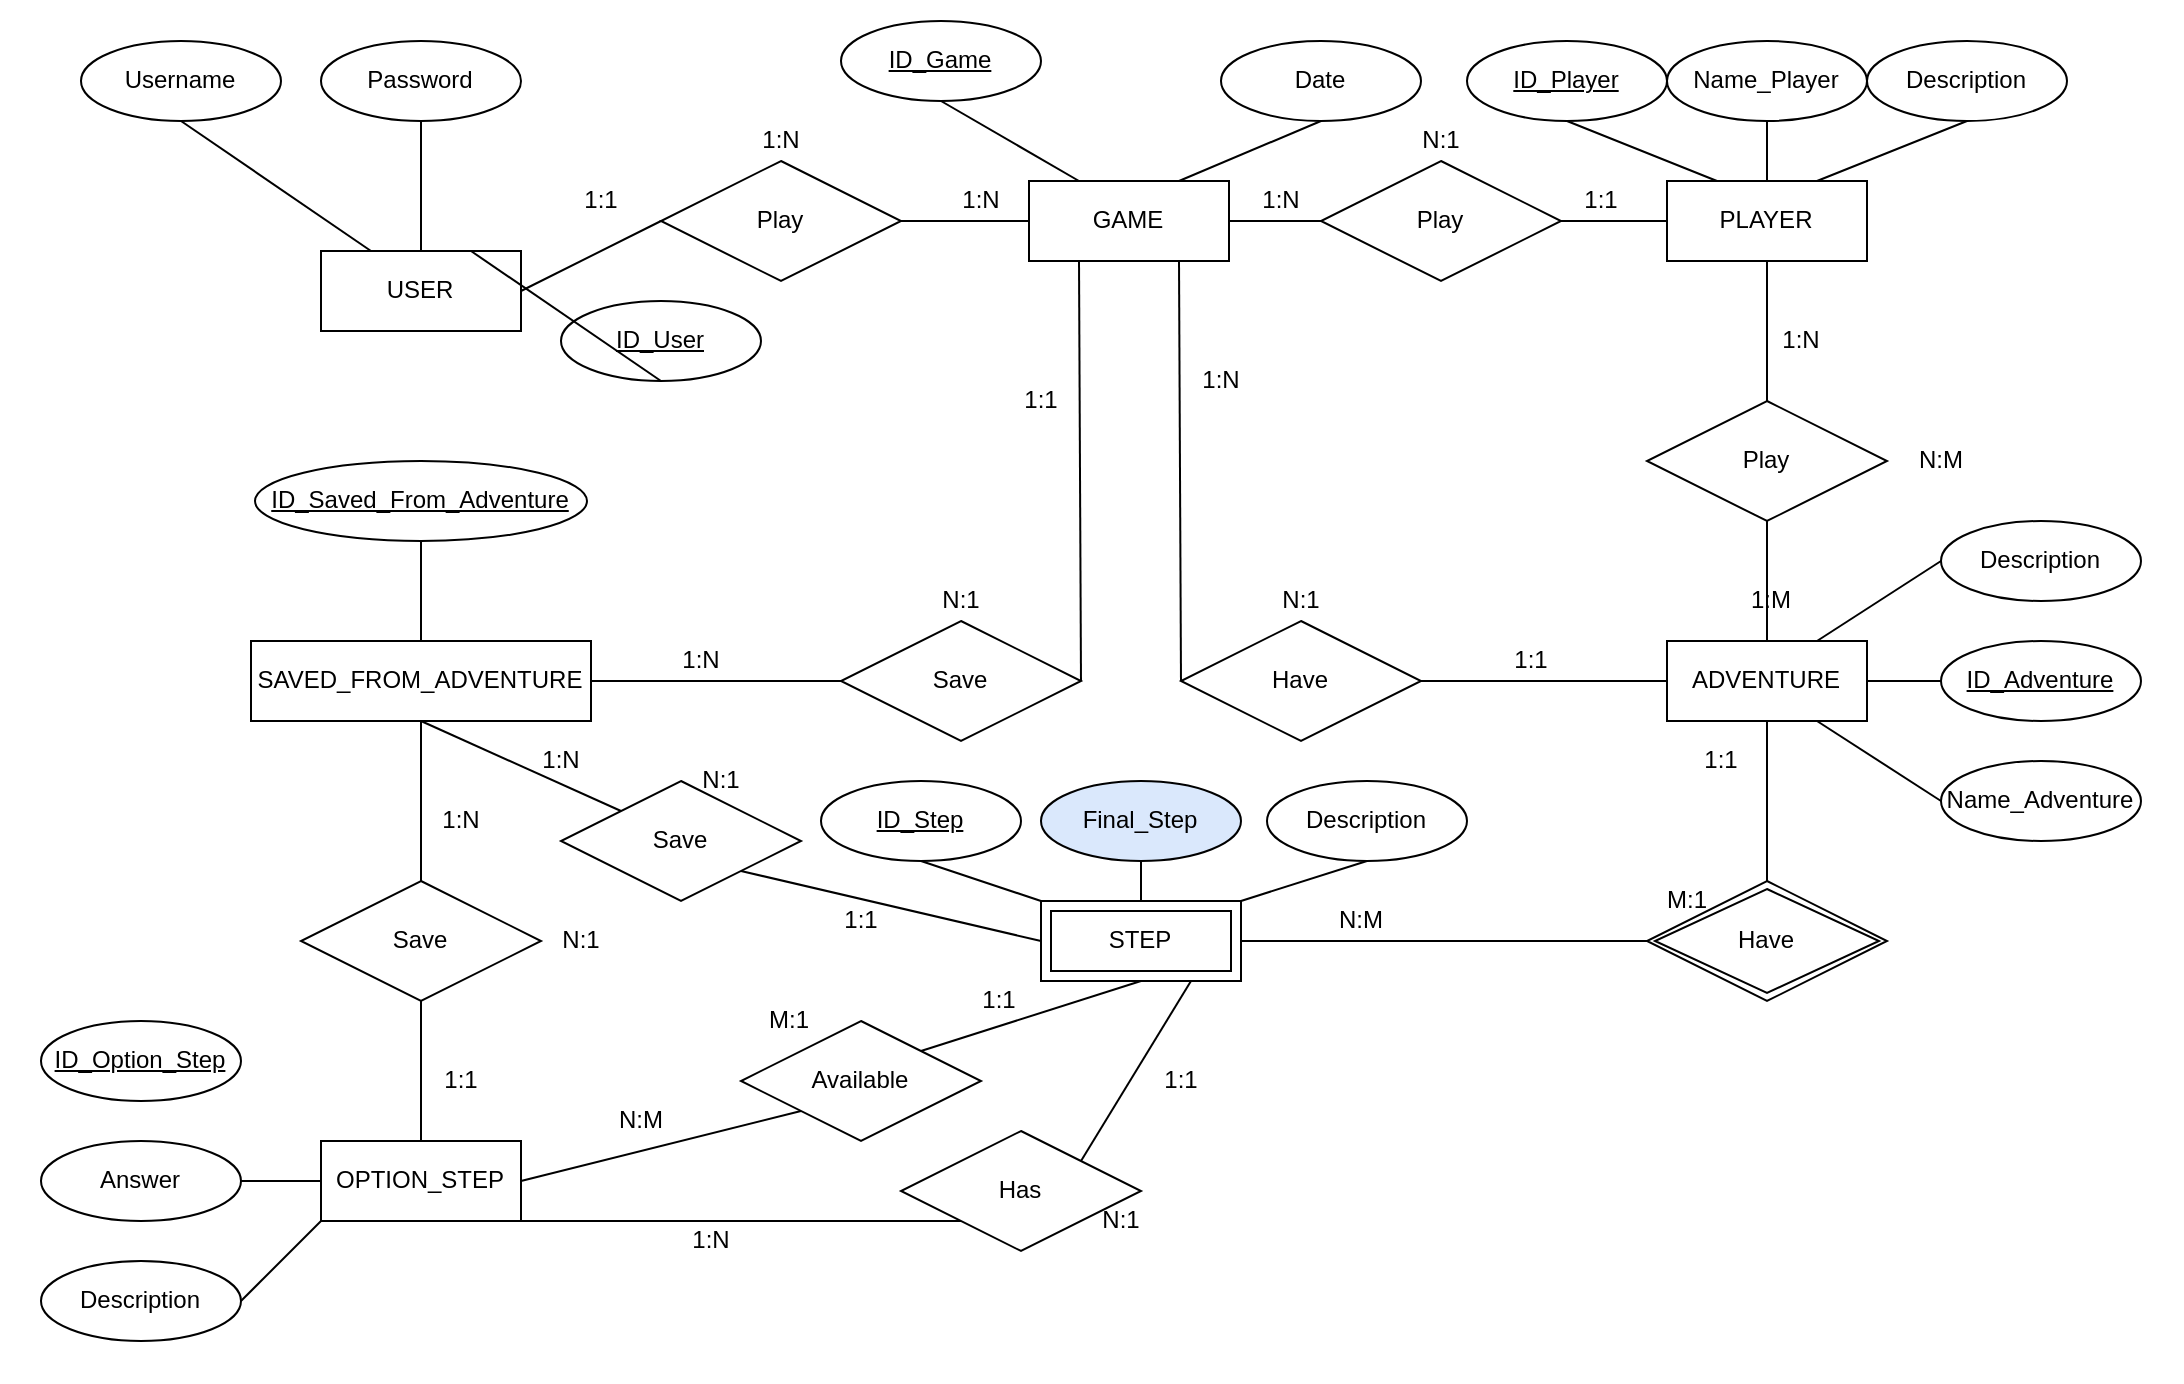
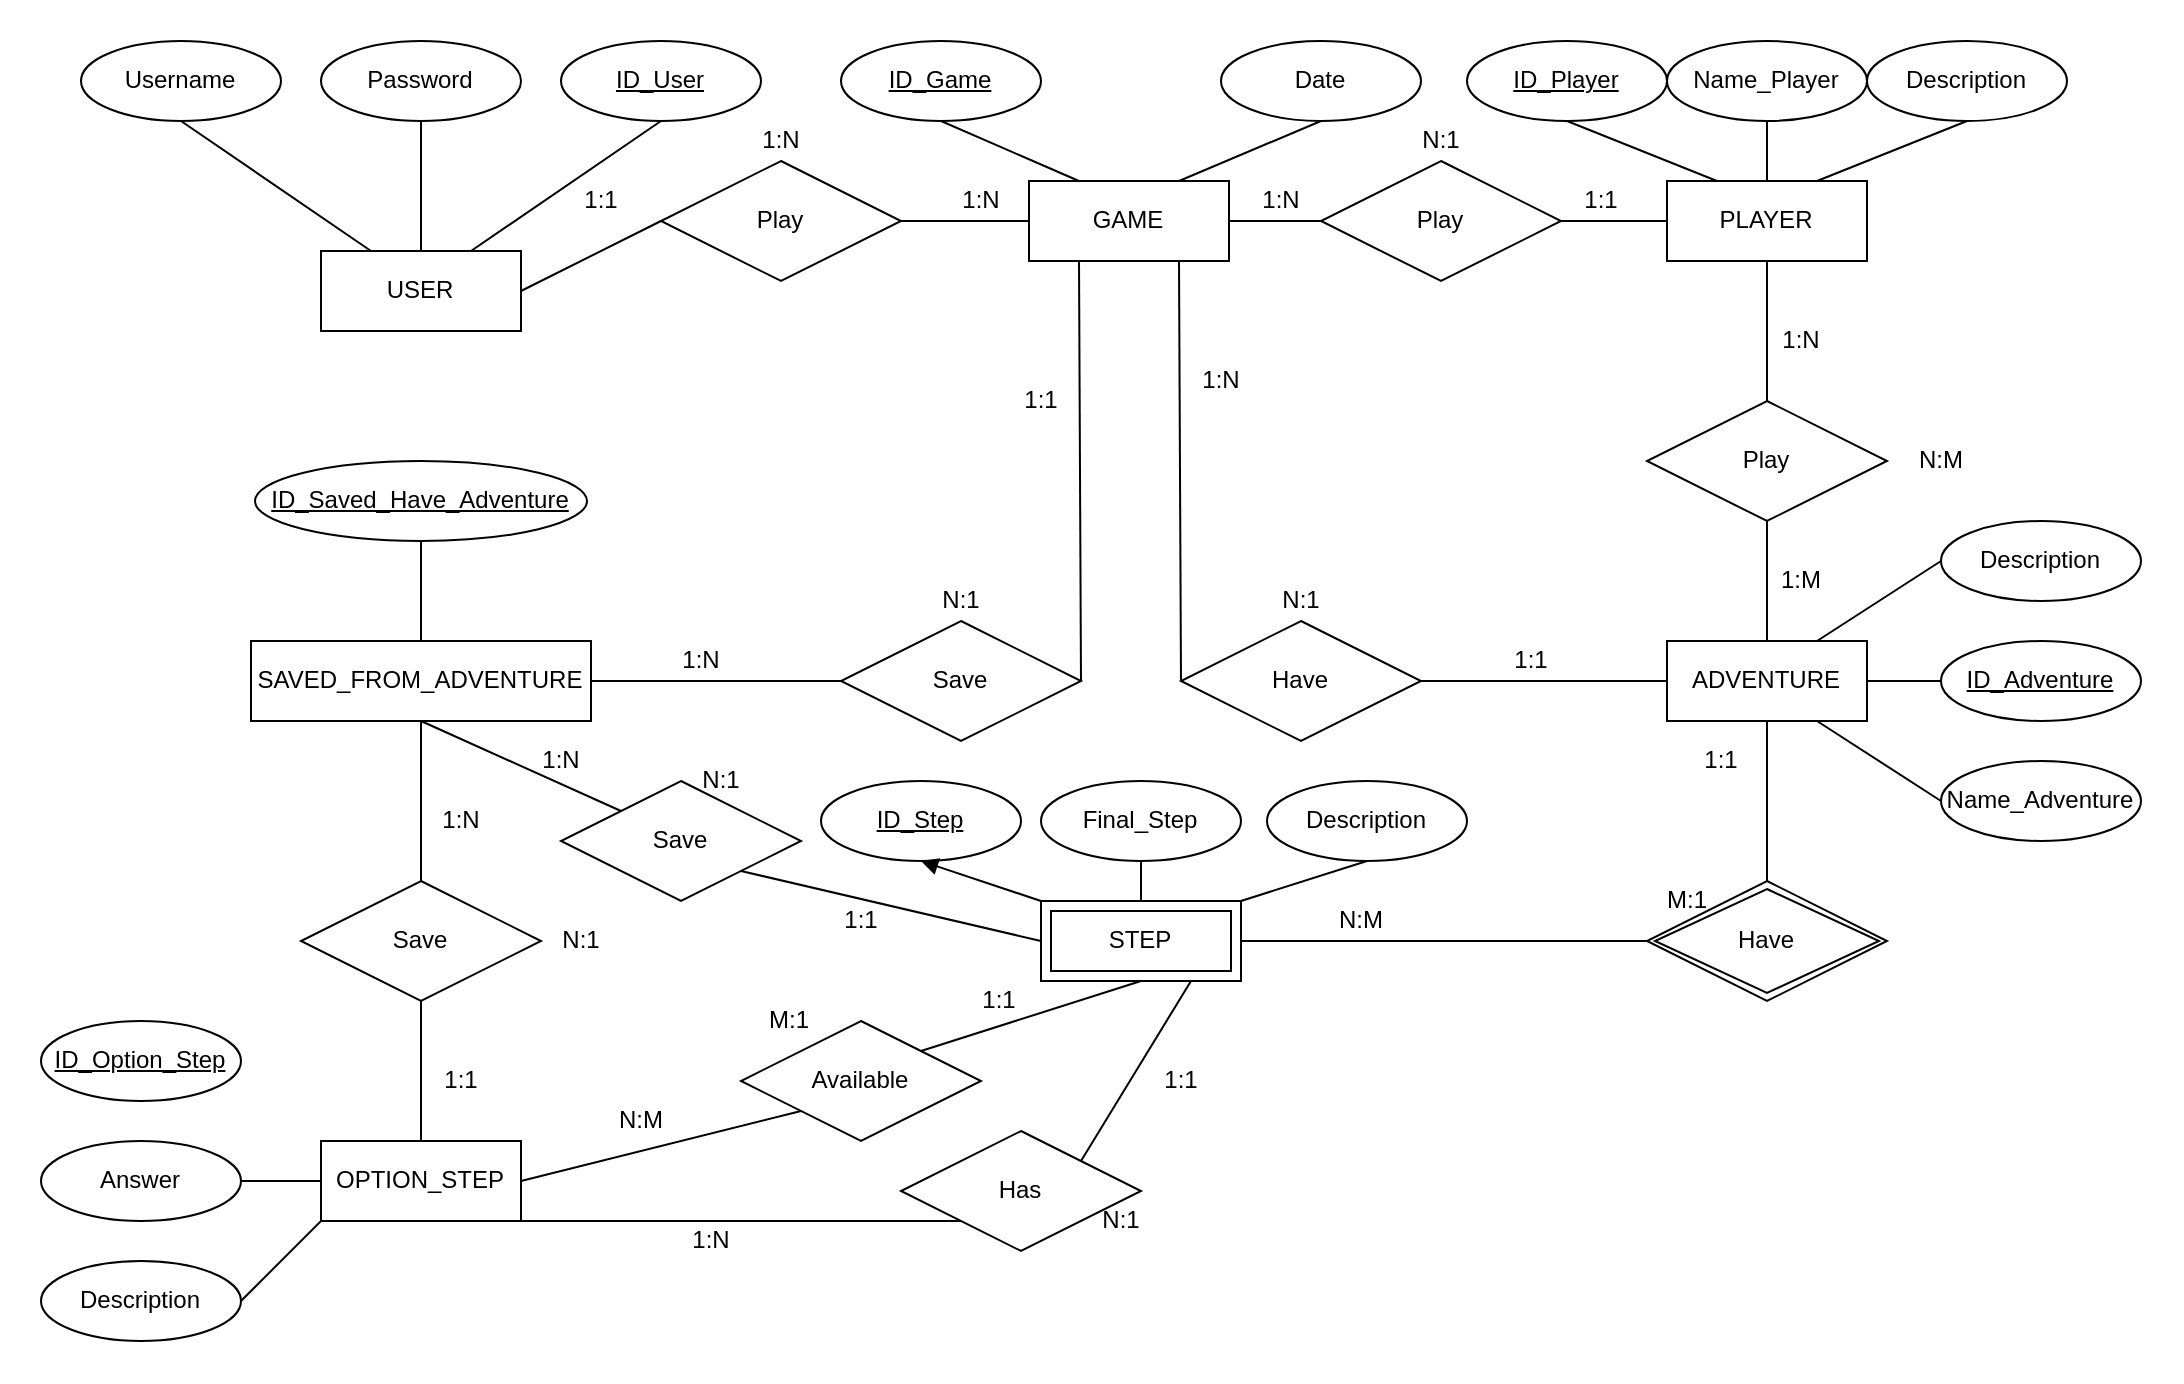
node "ID_Game": moved (941, 61) -> (941, 81)
node "ID_User": moved (661, 341) -> (661, 81)
node "ID_Saved_From_Adventure": label "ID_Saved_From_Adventure" -> "ID_Saved_Have_Adventure"
node "1:M": moved (1771, 601) -> (1801, 581)
node "Final_Step": fillcolor #dae8fc -> #ffffff
edge "ID_Step" -- "STEP": arrowhead none -> block
